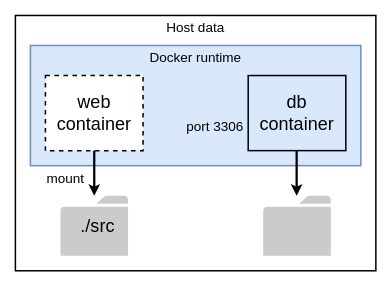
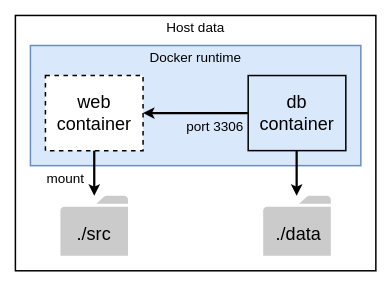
edge "db container" -> "web container": added
node "./src": moved (102, 229) -> (98, 237)
node "./data": added
